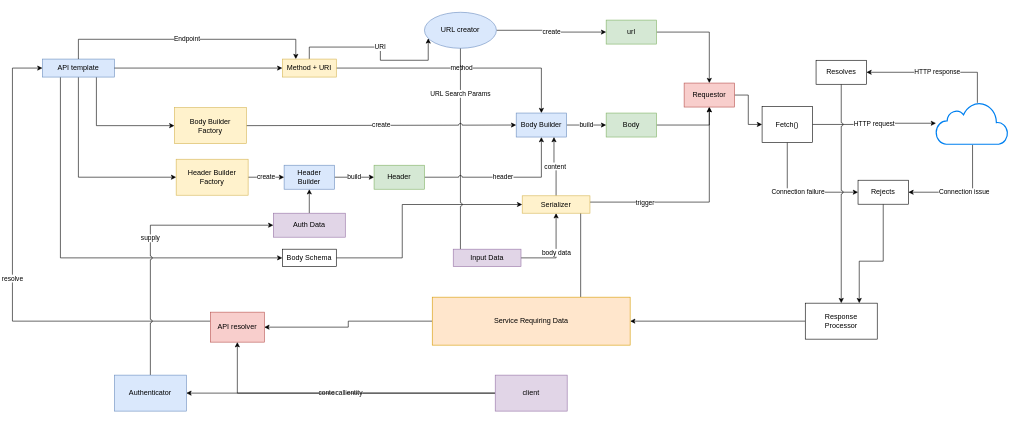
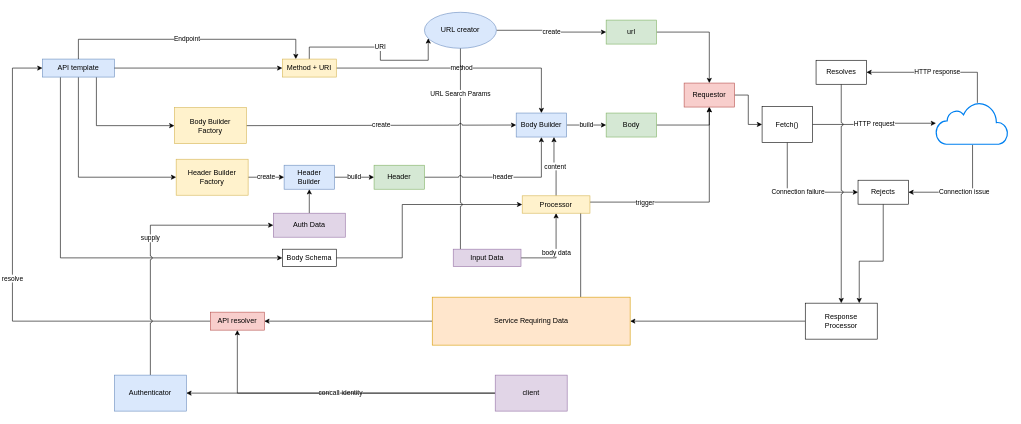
node "Serializer": label "Serializer" -> "Processor"
node "API resolver": size 54x30 -> 54x18
